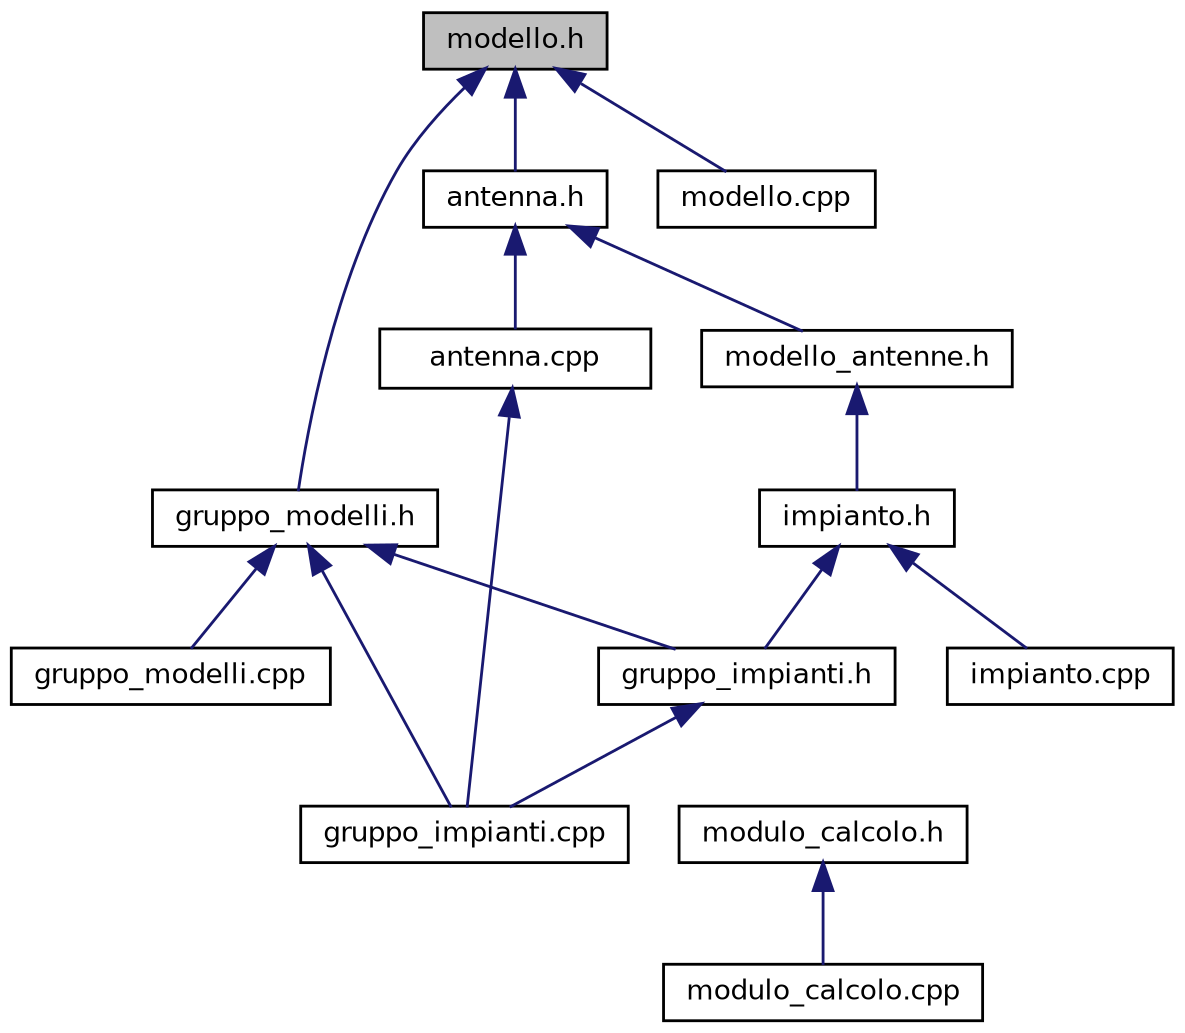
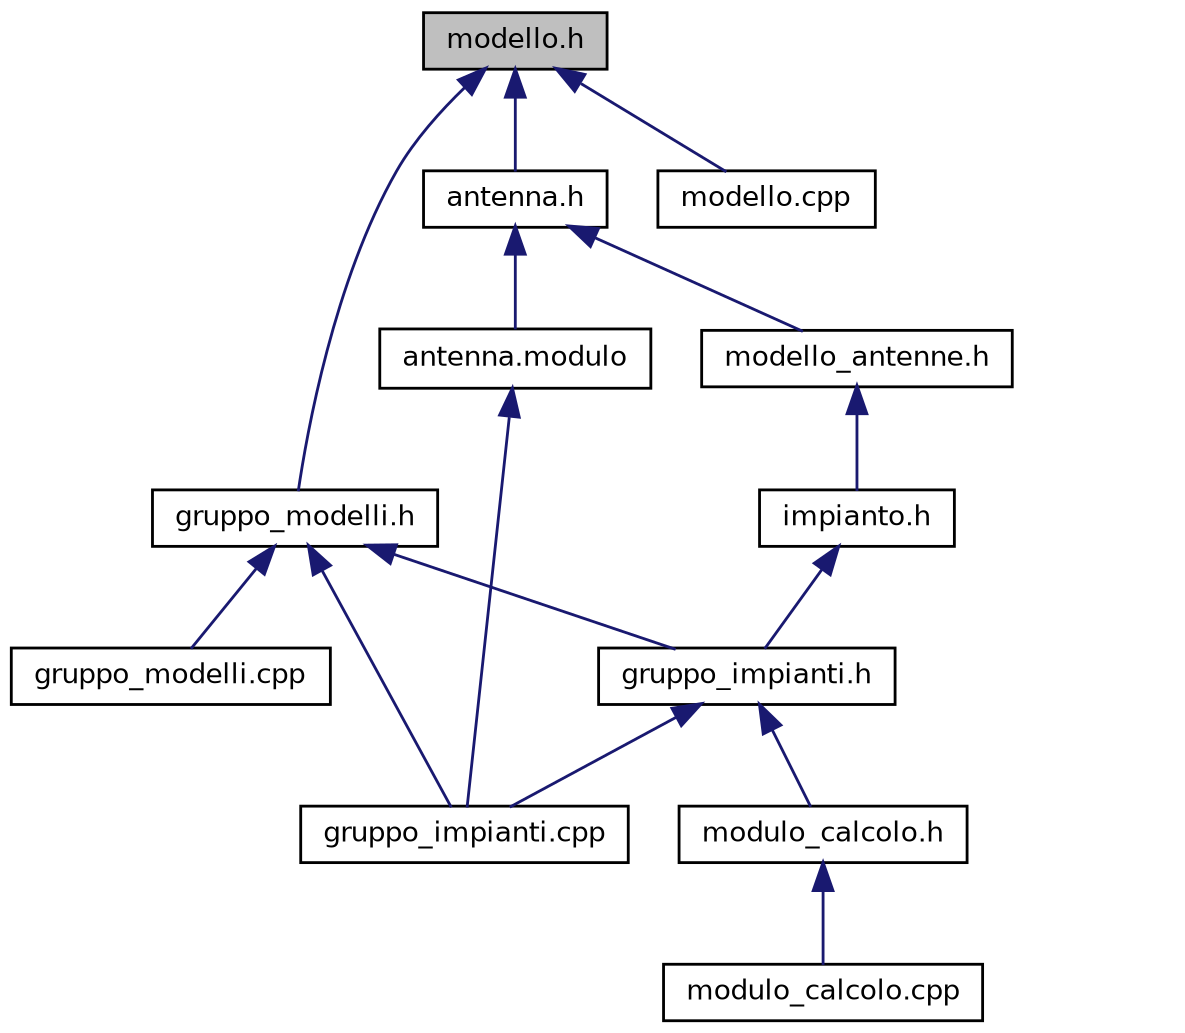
node "antenna.cpp": label "antenna.cpp" -> "antenna.modulo"
node "impianto.cpp": removed
edge "modulo_calcolo.h" -> "gruppo_impianti.h": added
